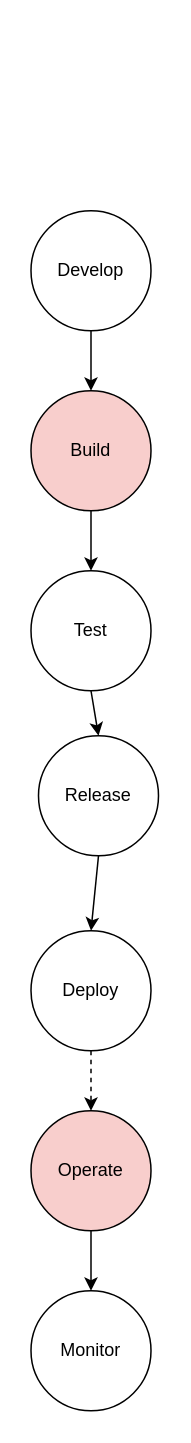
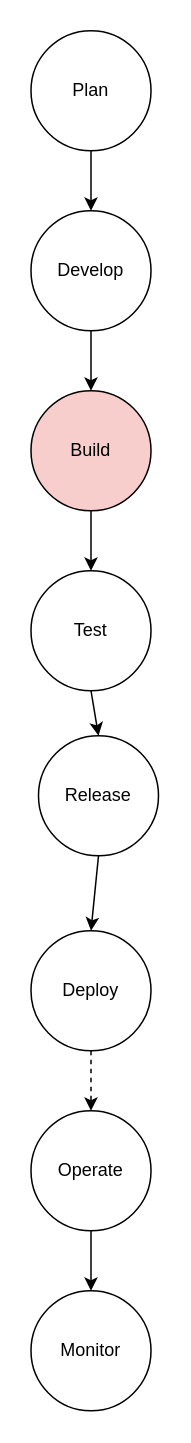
node "Plan": added
edge "Plan" -> "Develop": added
node "Operate": fillcolor #f8cecc -> #ffffff
